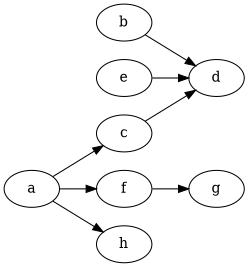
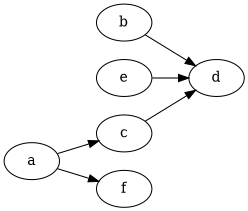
node "g": removed
node "h": removed
